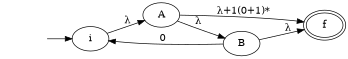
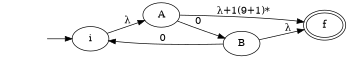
edge "A" -> "f": label " λ+1(0+1)*" -> " λ+1(9+1)*"
edge "A" -> "B": label " λ" -> " 0"
